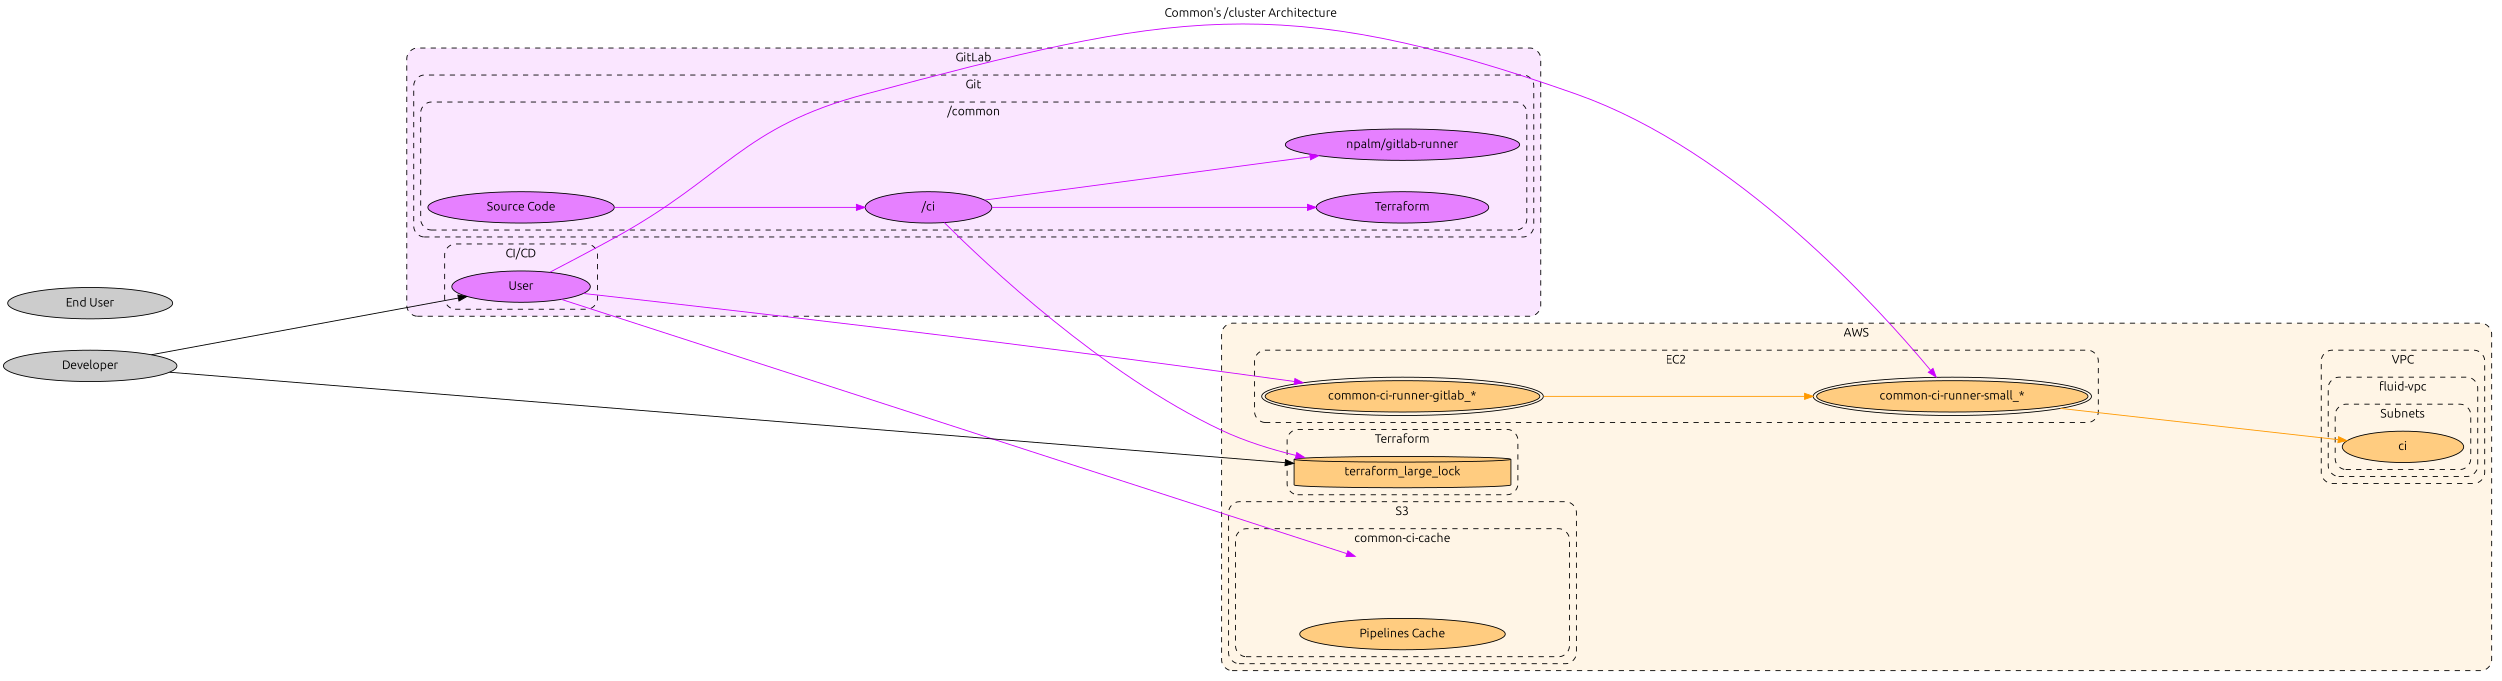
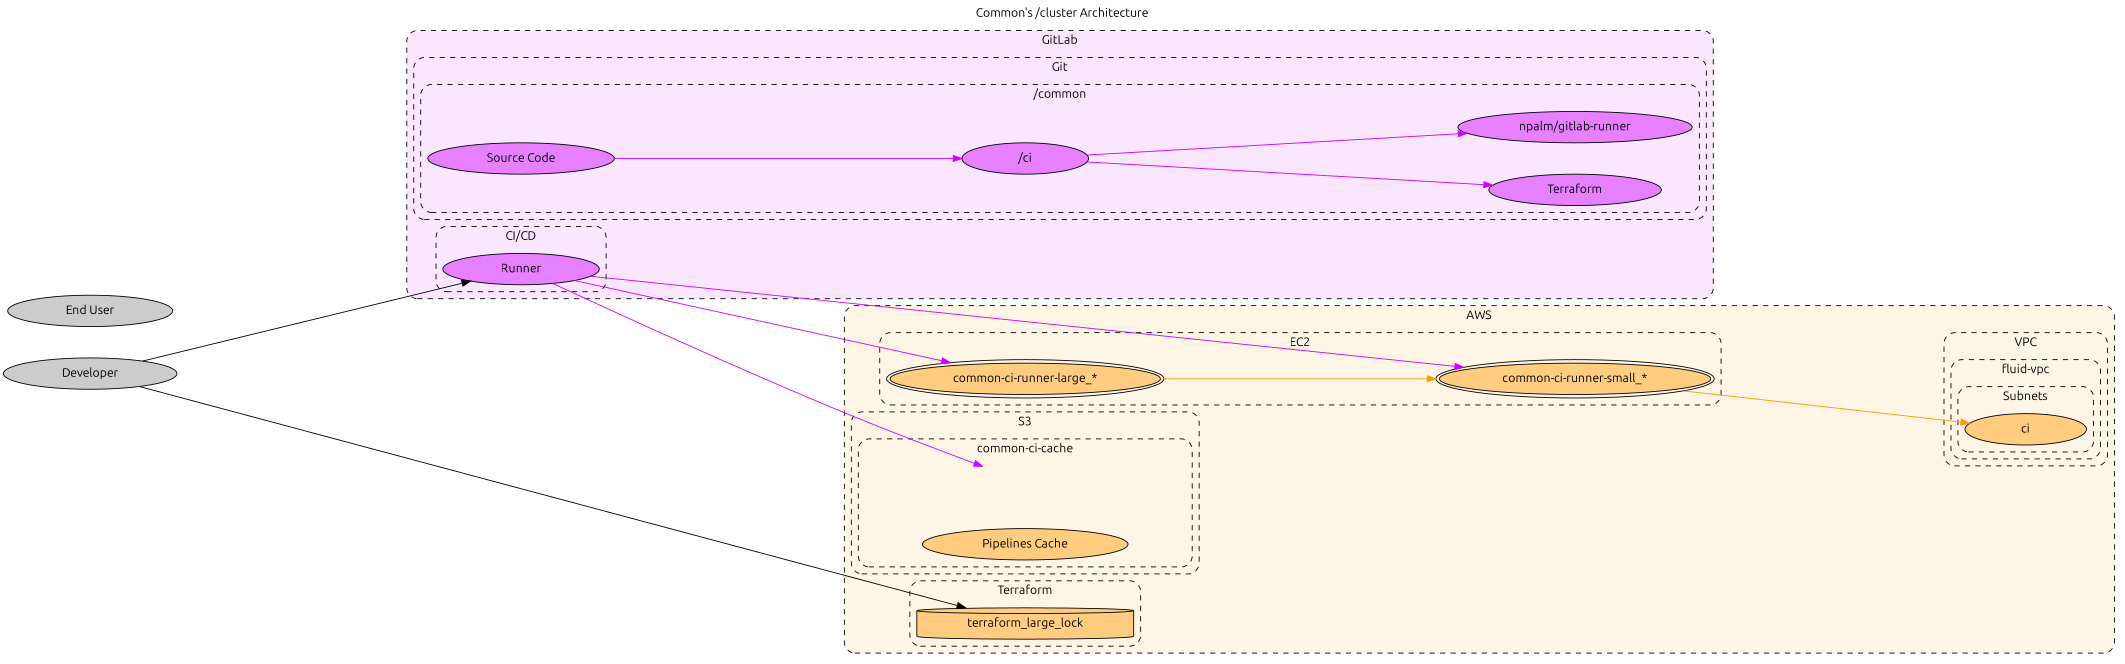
node "User": label "User" -> "Runner"
edge "/ci" -> "terraform_large_lock": removed
node "common-ci-runner-gitlab_*": label "common-ci-runner-gitlab_*" -> "common-ci-runner-large_*"
